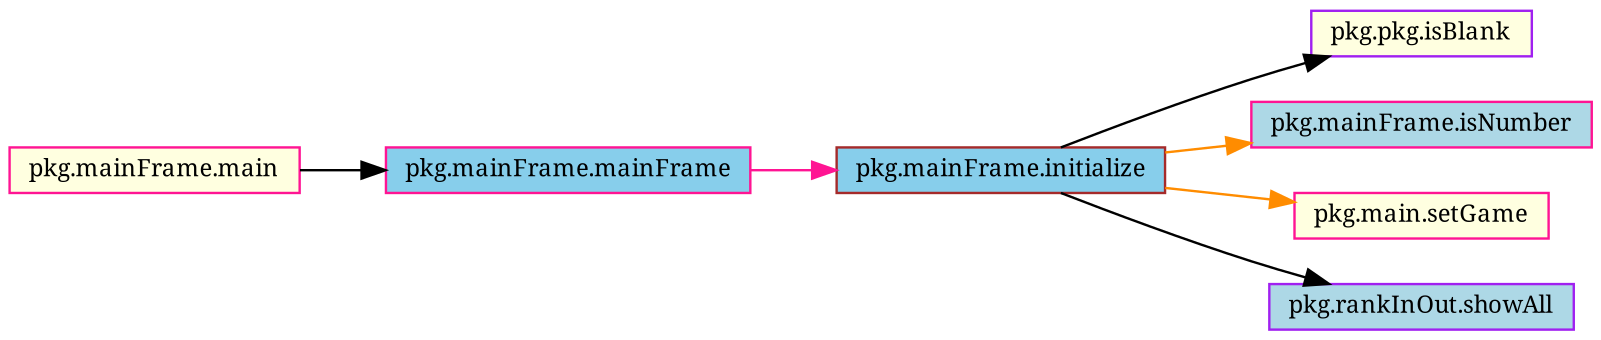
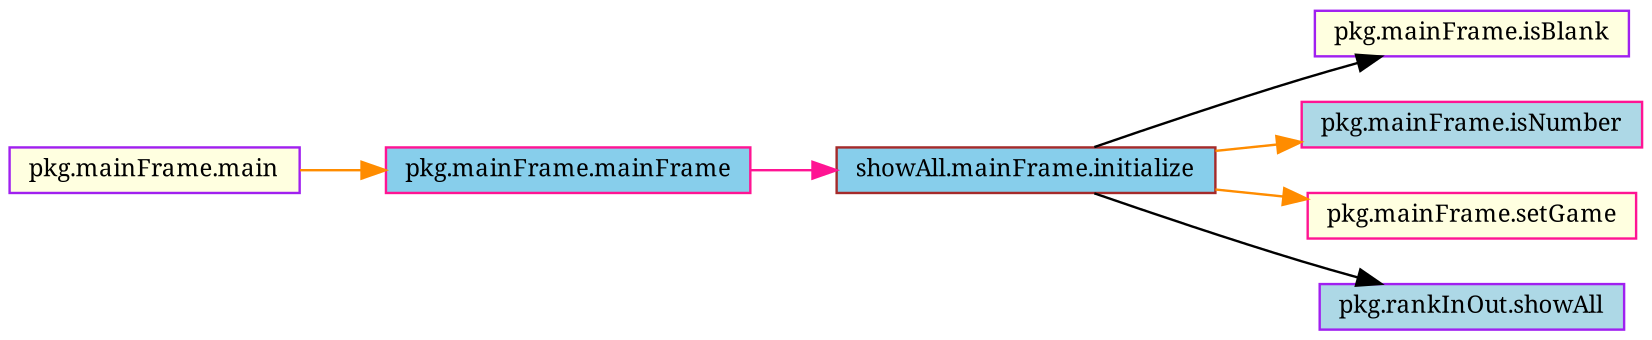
node "pkg.pkg.isBlank": label "pkg.pkg.isBlank" -> "pkg.mainFrame.isBlank"
node "pkg.mainFrame.main": color deeppink -> purple
edge "pkg.mainFrame.main" -> "pkg.mainFrame.mainFrame": color black -> darkorange
node "pkg.mainFrame.initialize": label "pkg.mainFrame.initialize" -> "showAll.mainFrame.initialize"
node "pkg.main.setGame": label "pkg.main.setGame" -> "pkg.mainFrame.setGame"
